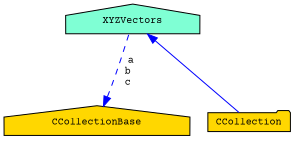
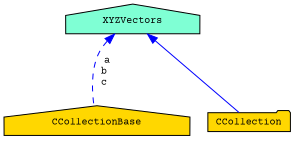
edge "XYZVectors" -> "CCollectionBase": reversed
